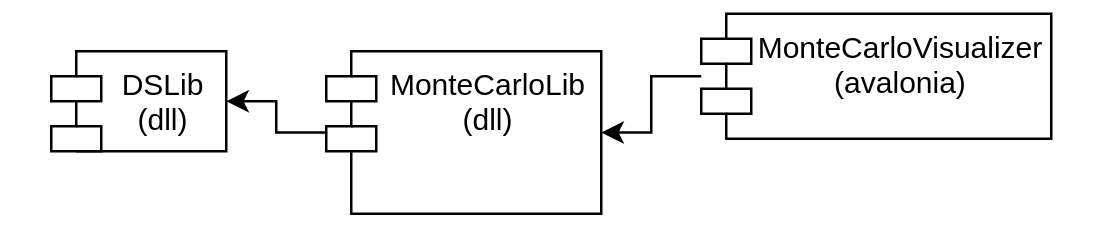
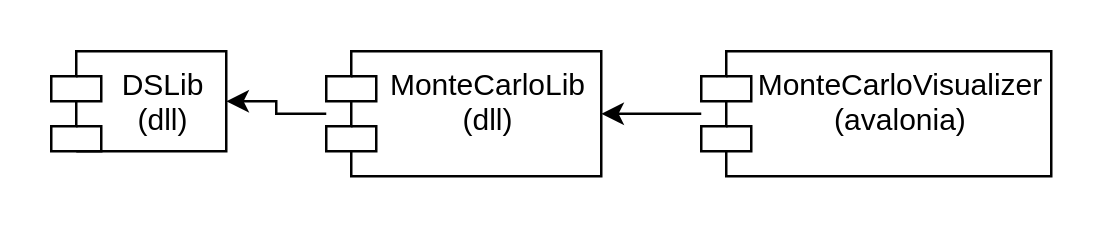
node "MonteCarloVisualizer (avalonia)": moved (876, 76) -> (876, 114)
node "MonteCarloLib (dll)": size 275x163 -> 275x125
